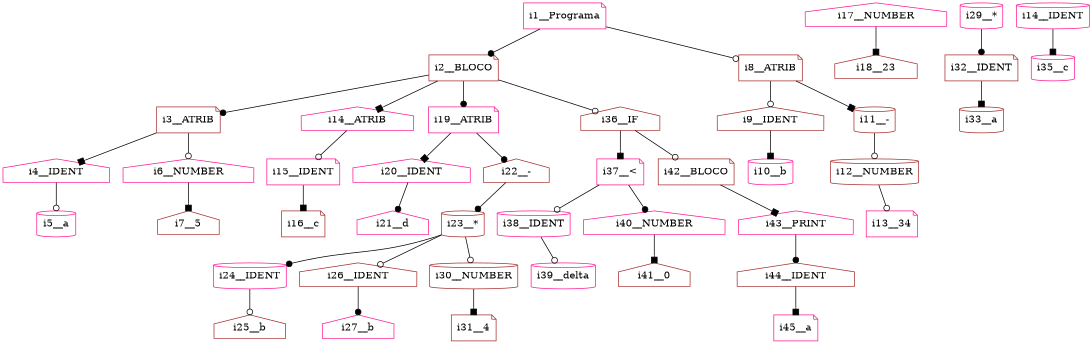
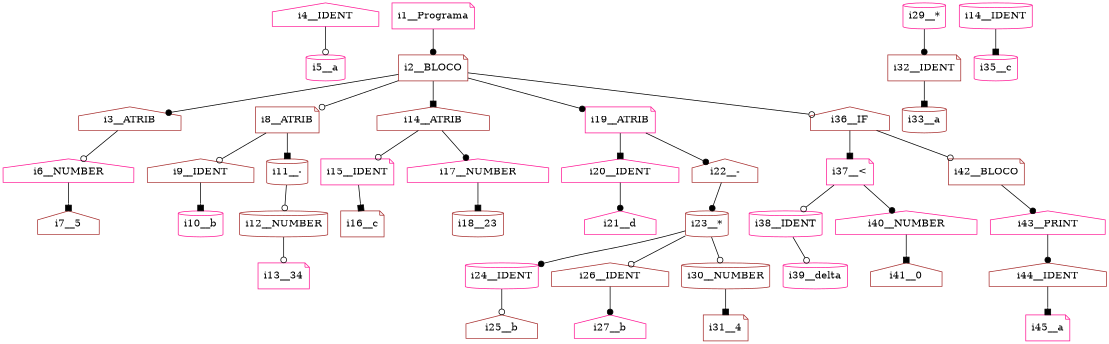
edge "i1__Programa" -> "i8__ATRIB": now "i2__BLOCO" -> "i8__ATRIB"
node "i18__23": shape house -> cylinder
node "i3__ATRIB": shape note -> house
node "i14__ATRIB": color deeppink -> brown
edge "i14__ATRIB" -> "i17__NUMBER": added
edge "i3__ATRIB" -> "i4__IDENT": removed
edge "i42__BLOCO" -> "i43__PRINT": arrowhead box -> dot
